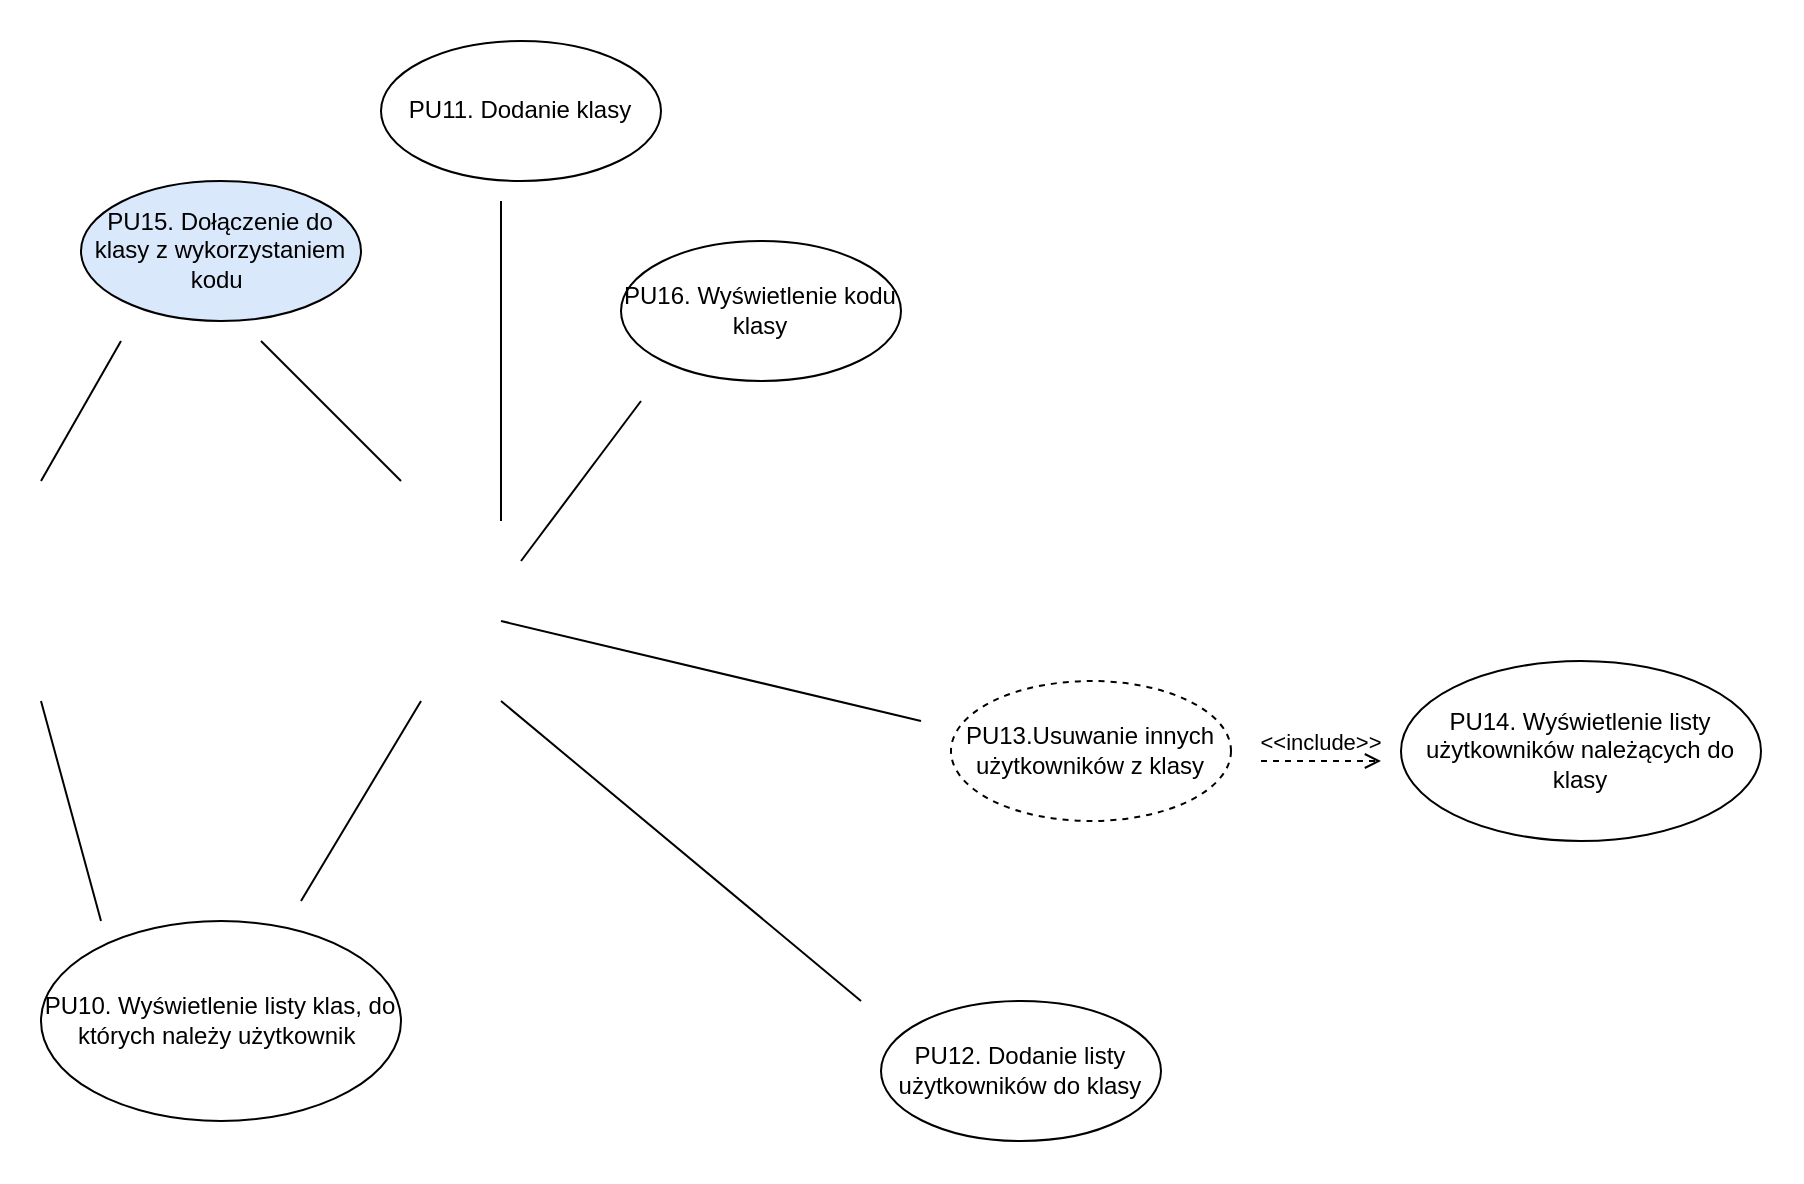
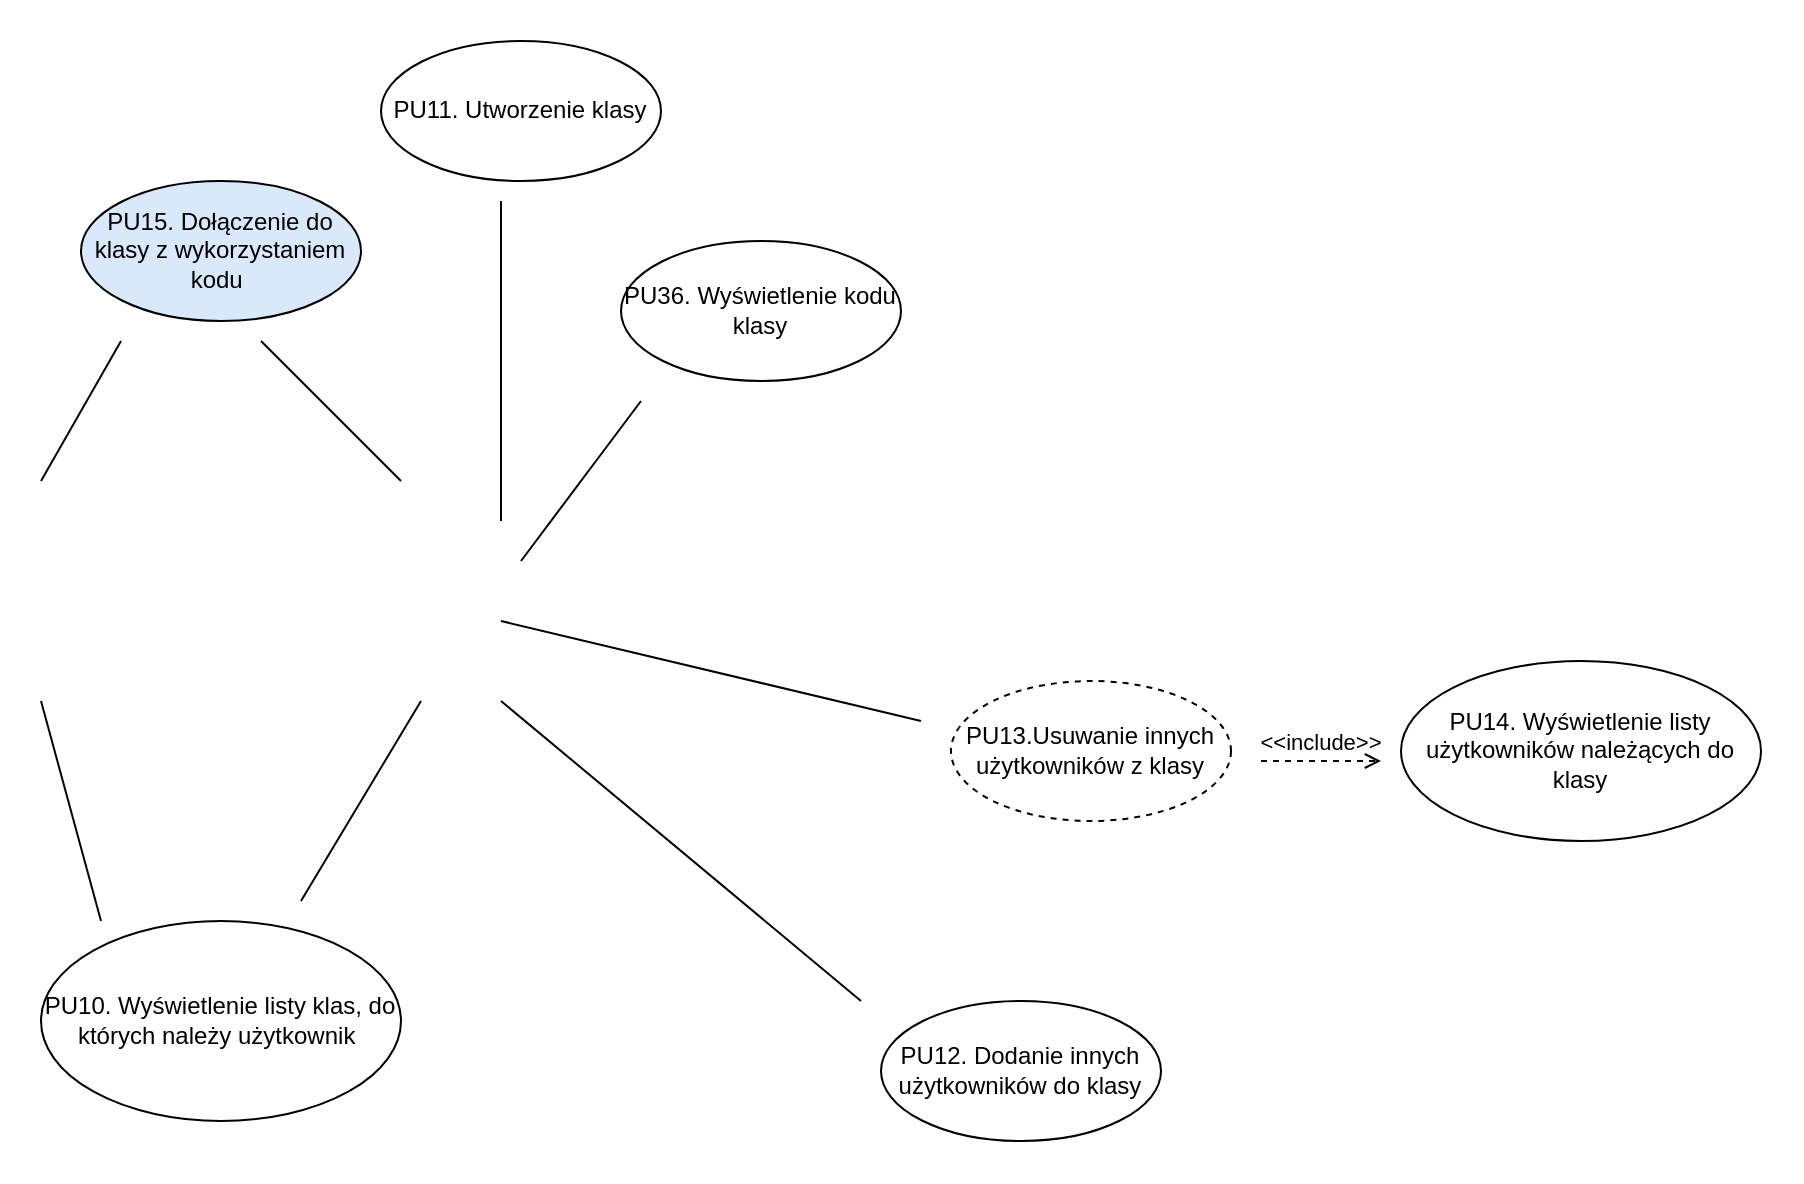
node "PU11. Dodanie klasy": label "PU11. Dodanie klasy" -> "PU11. Utworzenie klasy"
node "PU16. Wyświetlenie kodu klasy": label "PU16. Wyświetlenie kodu klasy" -> "PU36. Wyświetlenie kodu klasy"
node "PU12. Dodanie listy użytkowników do klasy": label "PU12. Dodanie listy użytkowników do klasy" -> "PU12. Dodanie innych użytkowników do klasy"
